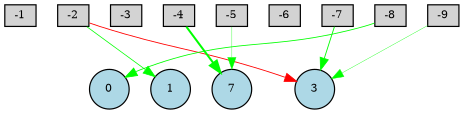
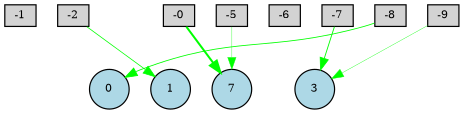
node "-3": removed
node "-4": label "-4" -> "-0"
edge "-2" -> "3": removed
